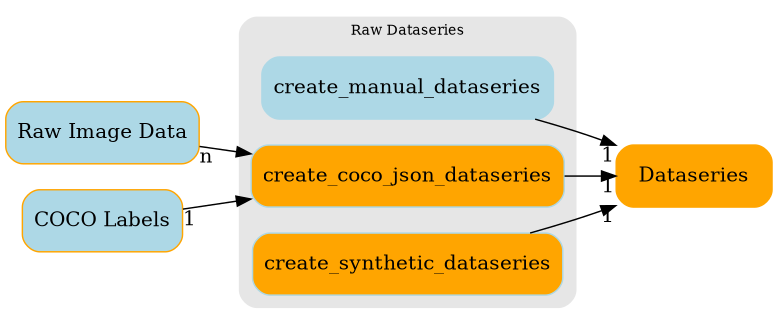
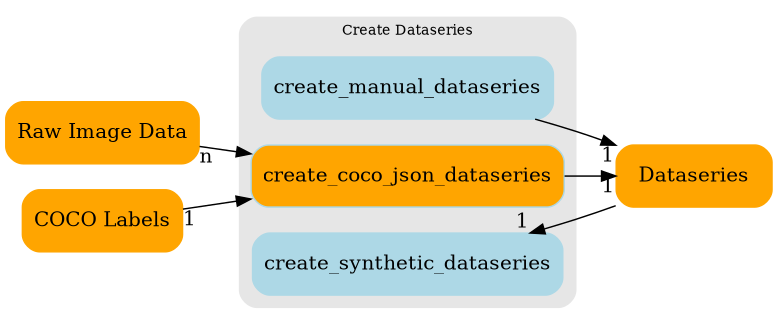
cluster "Raw Dataseries": label "Raw Dataseries" -> "Create Dataseries"
node "Raw Image Data": fillcolor lightblue -> orange
node "COCO Labels": fillcolor lightblue -> orange
edge "create_synthetic_dataseries" -> "Dataseries": reversed
node "create_synthetic_dataseries": fillcolor orange -> lightblue
